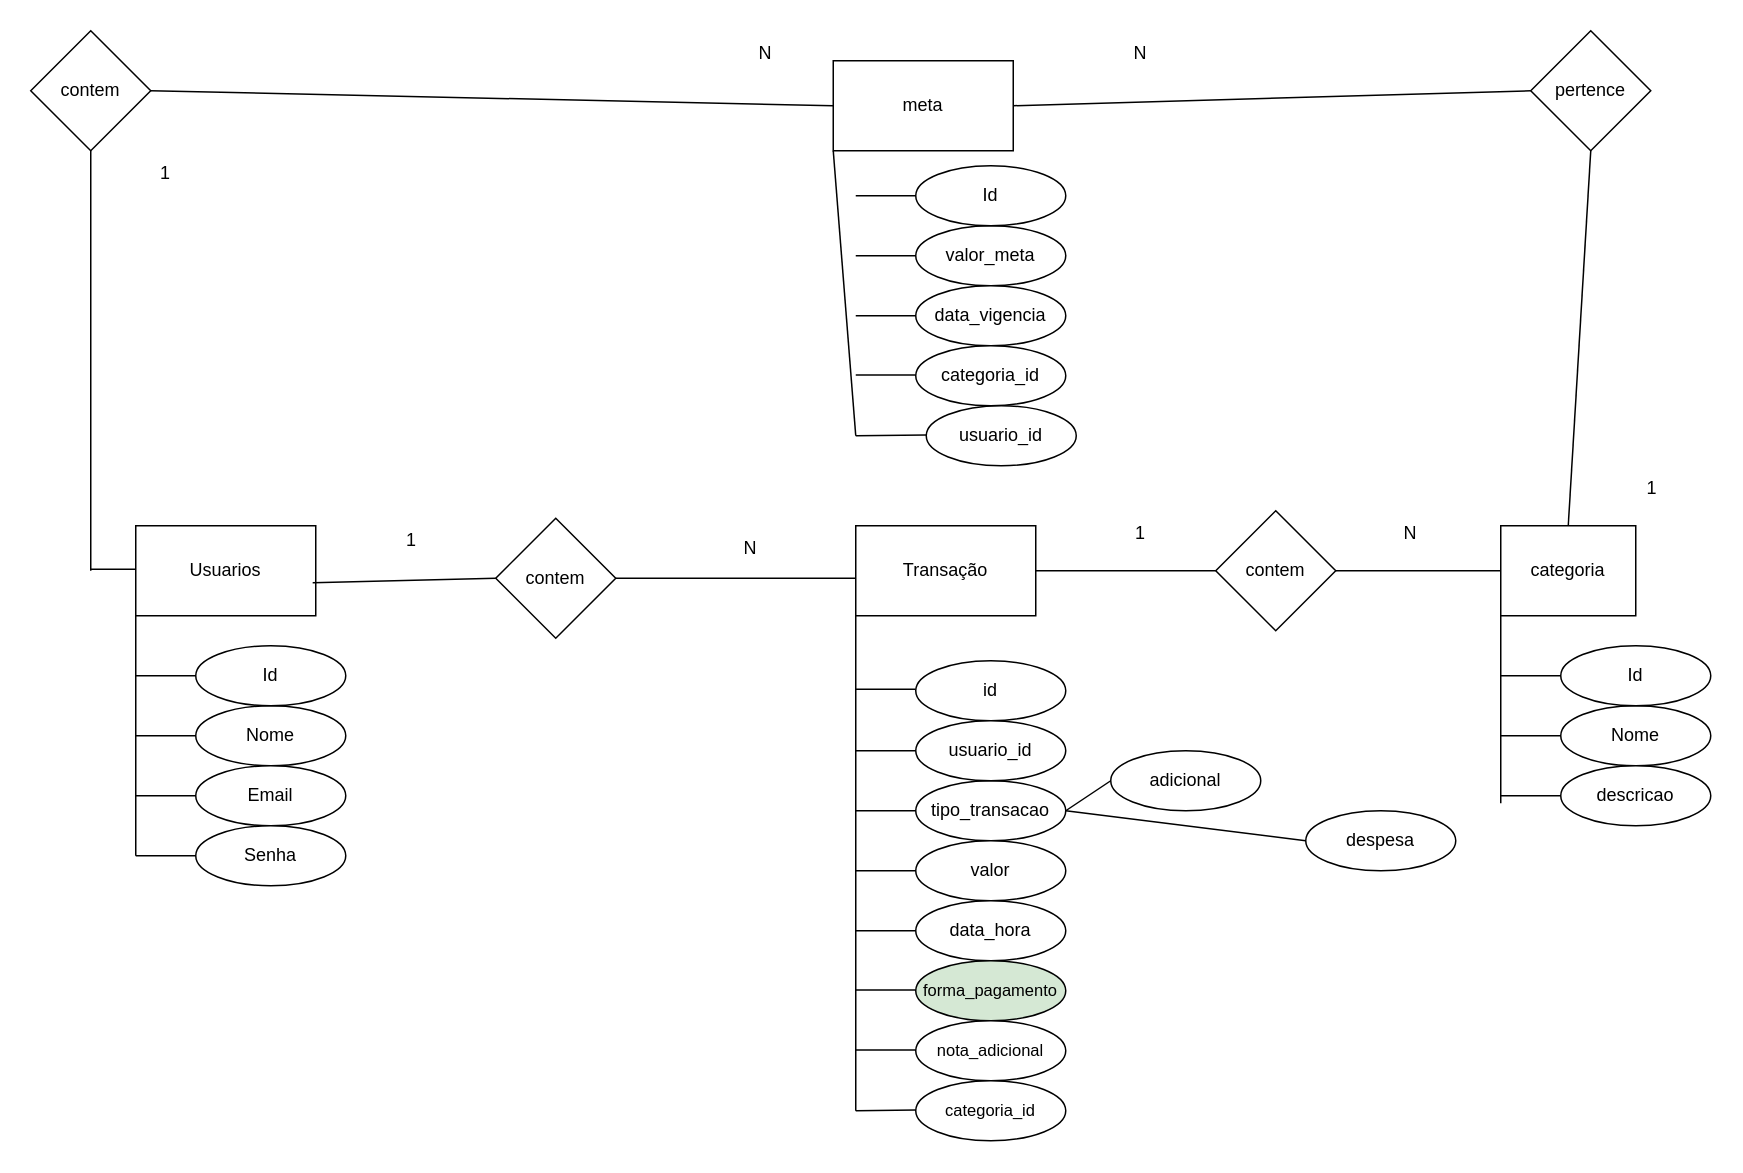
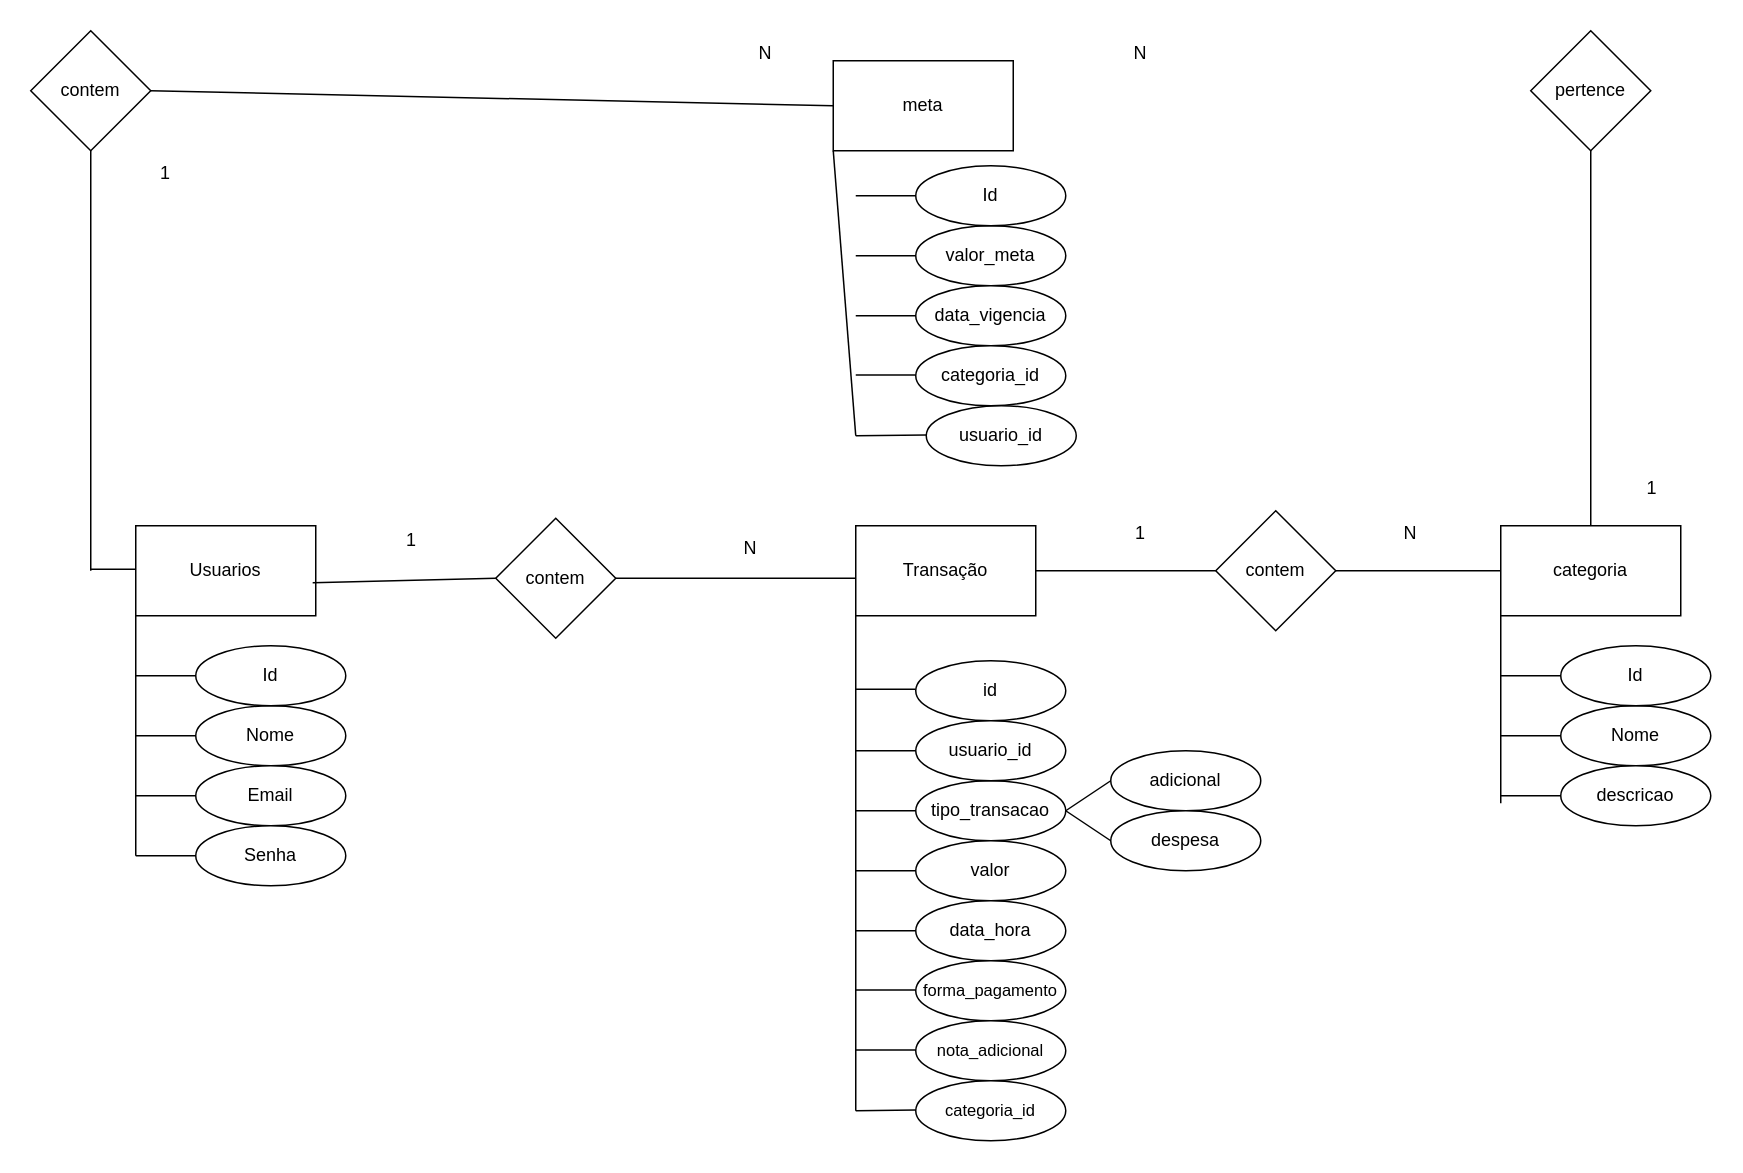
edge "pertence" -- "meta": removed
node "categoria": size 135x90 -> 180x90
node "despesa": moved (1381, 841) -> (1186, 841)
node "forma_pagamento": fillcolor #d5e8d4 -> #ffffff
